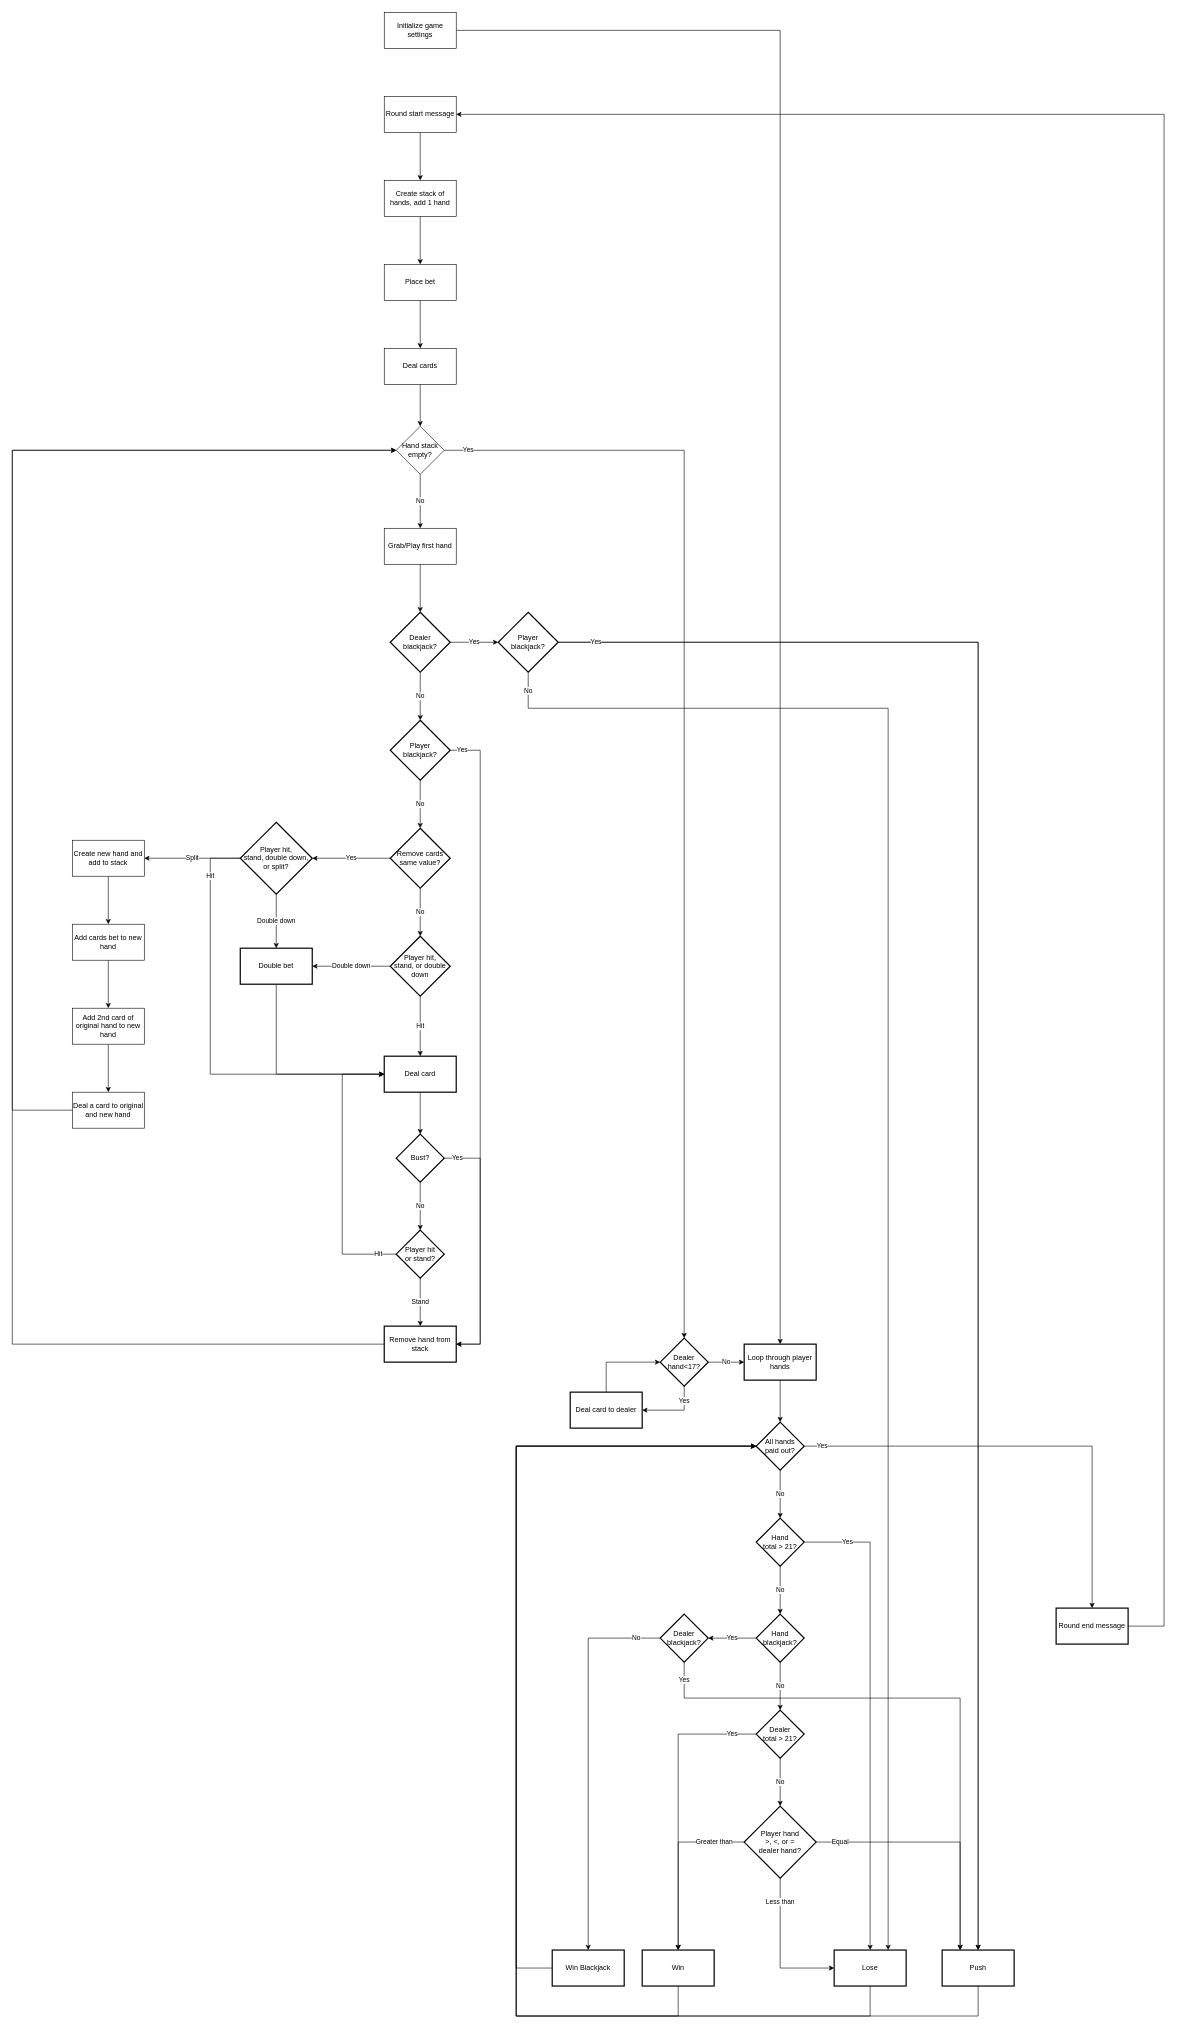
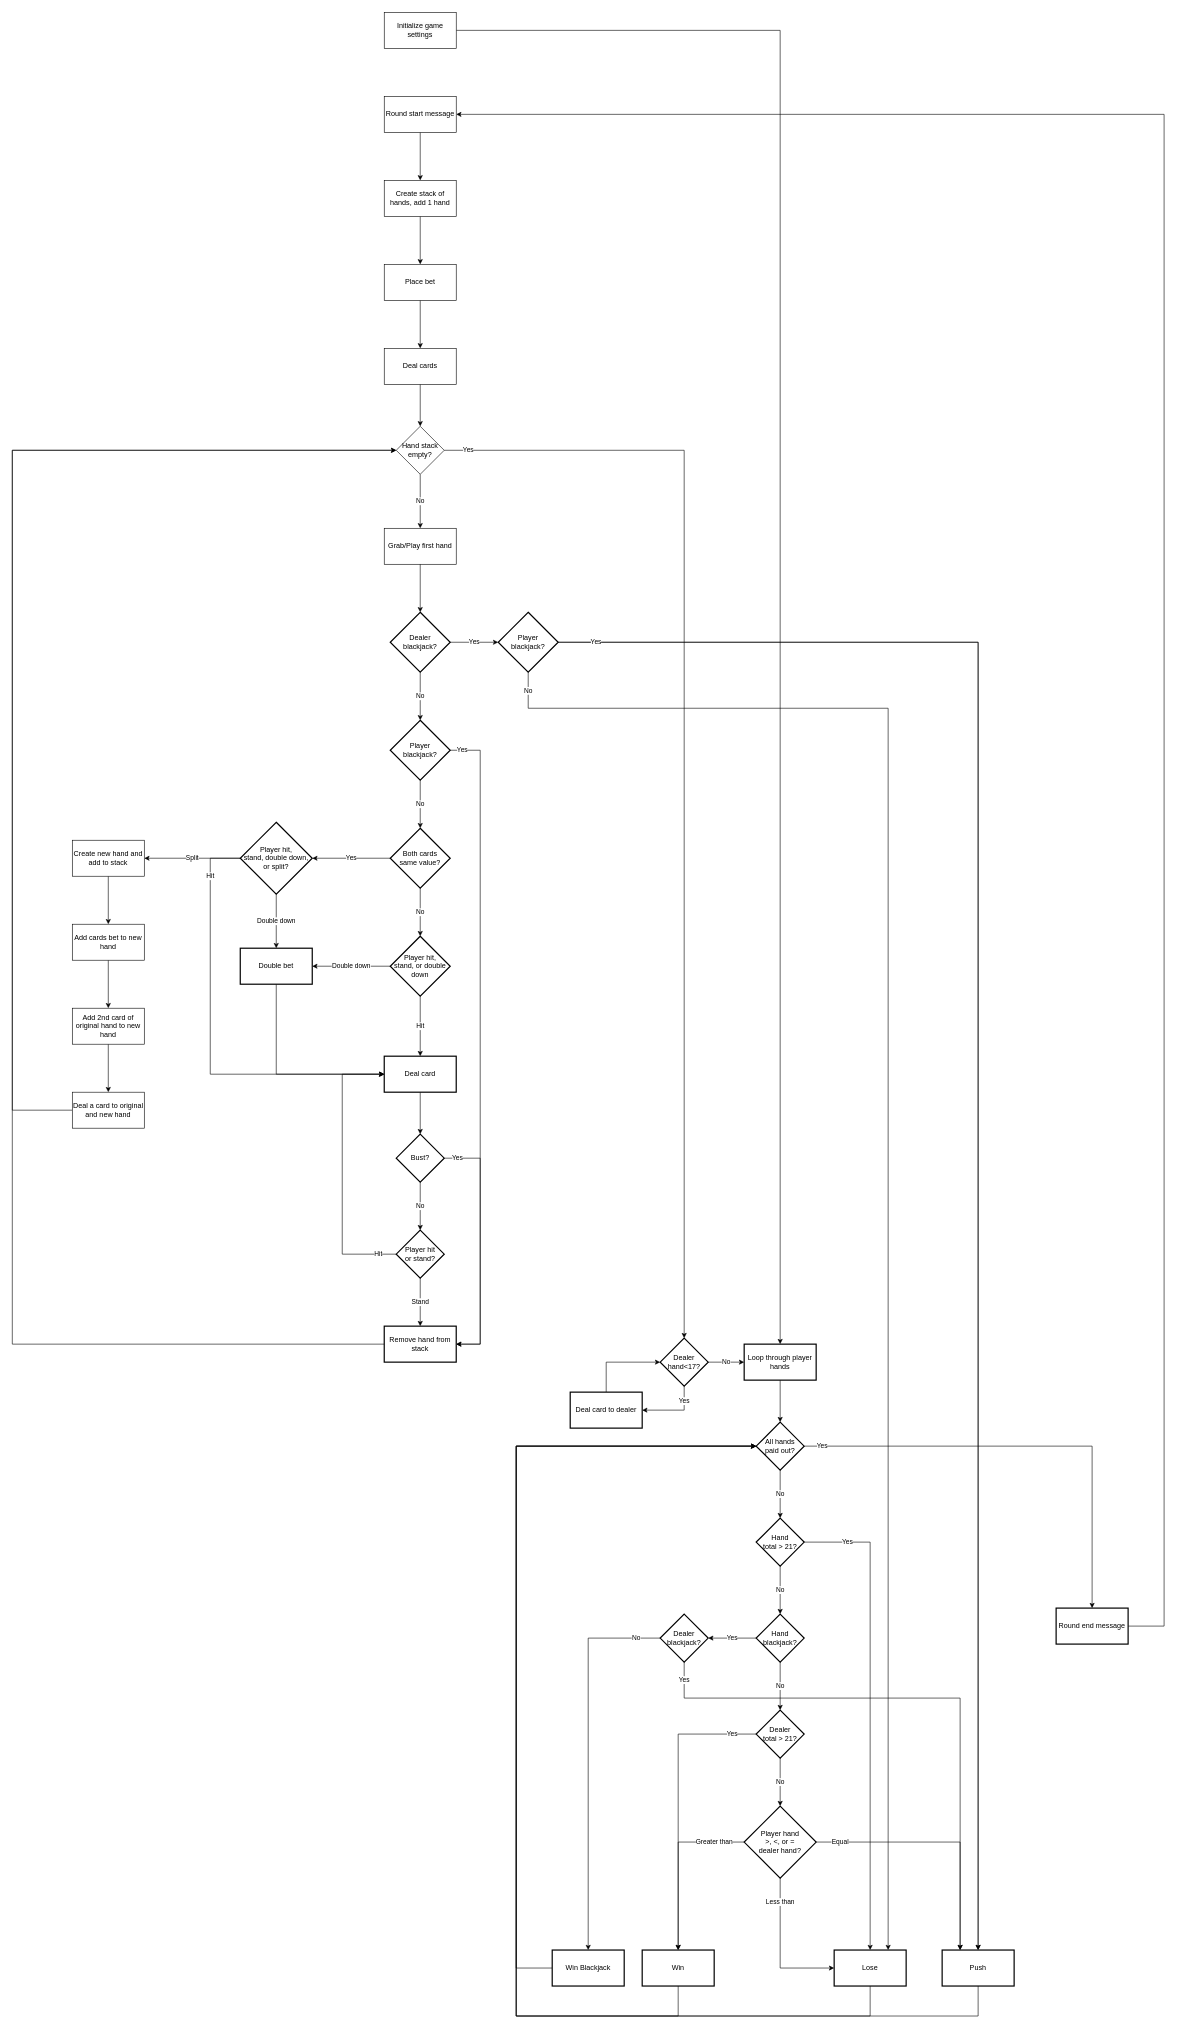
node "Remove cards same value?": label "Remove cards same value?" -> "Both cards same value?"
